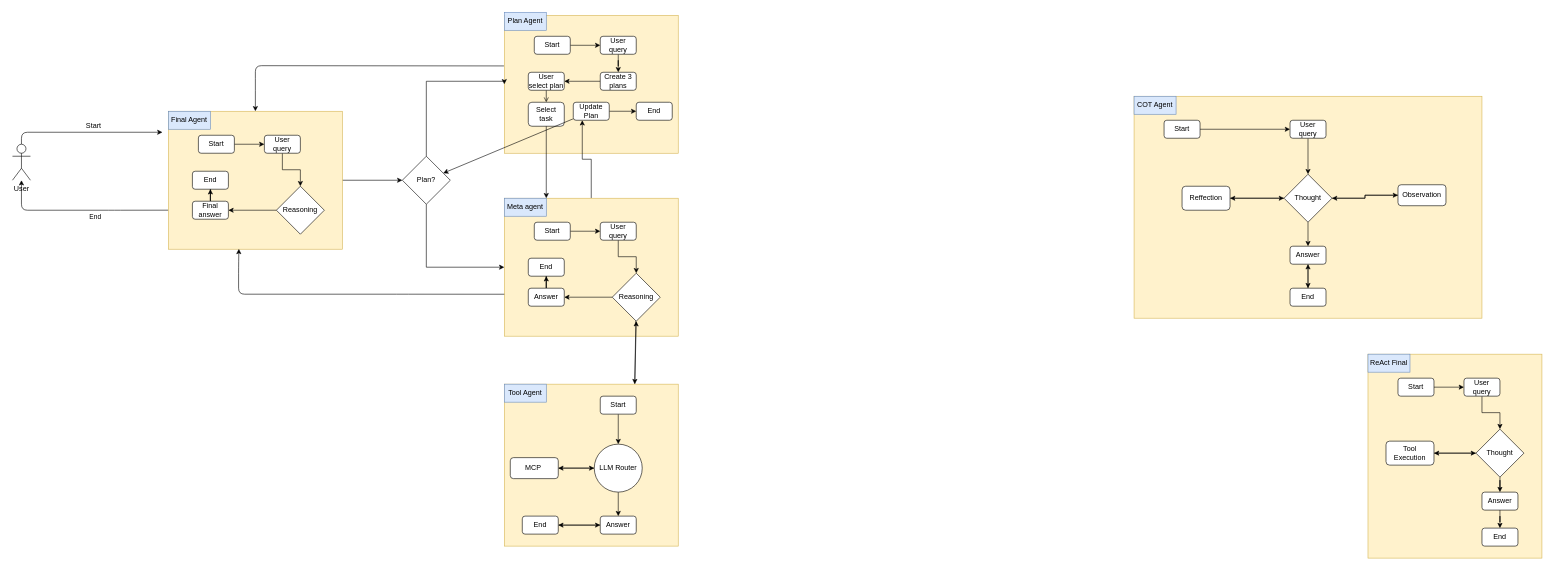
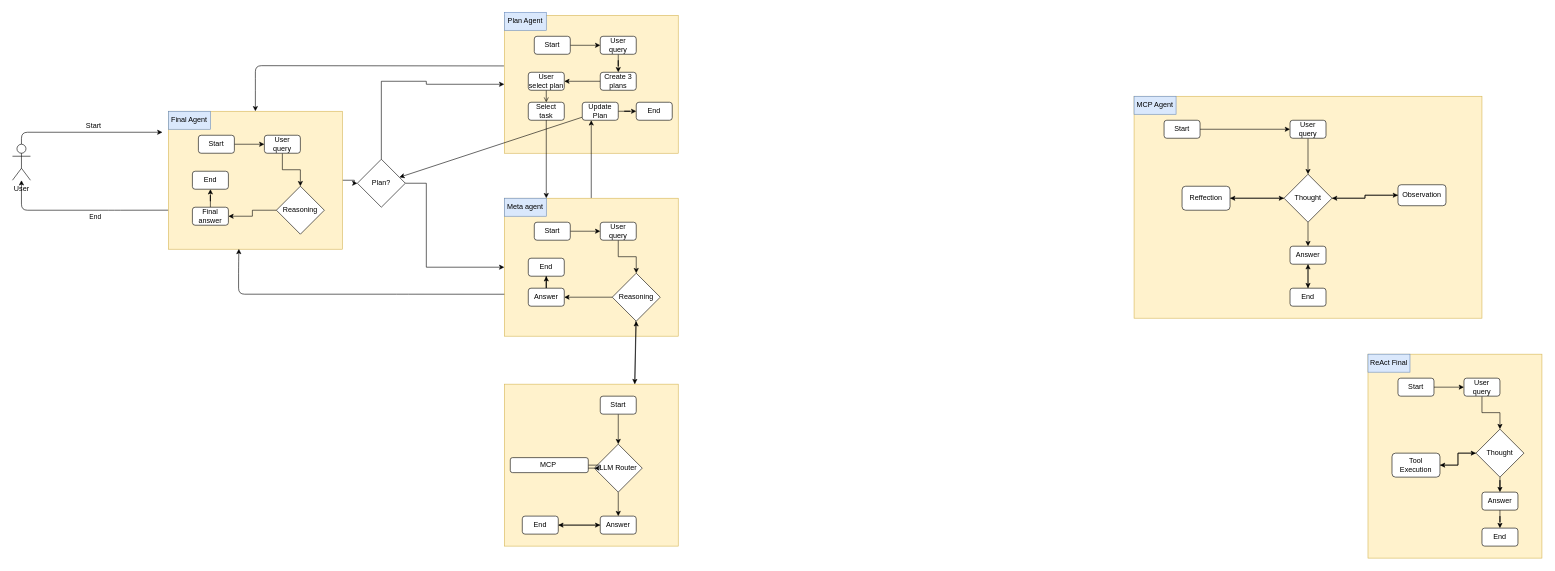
node "COT Agent": label "COT Agent" -> "MCP Agent"
node "Update Plan": moved (591, 111) -> (600, 111)
node "Select task": size 36x24 -> 36x18
node "Plan?": moved (426, 180) -> (381, 183)
node "Final answer": moved (210, 210) -> (210, 216)
node "Tool Agent": removed
node "Tool Execution": moved (1410, 453) -> (1416, 465)
node "MCP": size 48x21 -> 78x15
node "LLM Router": shape ellipse -> diamond
